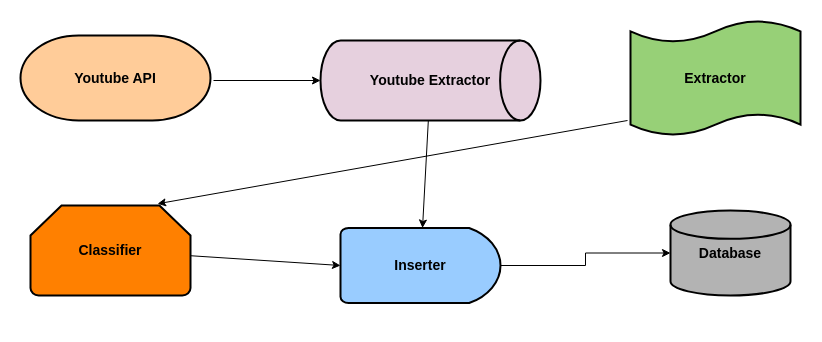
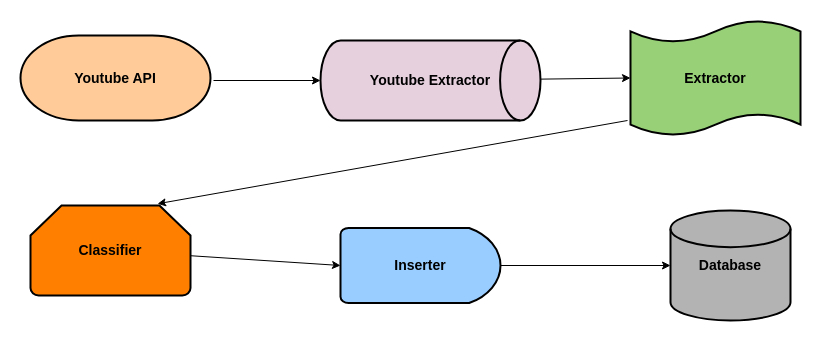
edge "Youtube Extractor" -> "Inserter": now "Youtube Extractor" -> "Extractor"
node "Database": size 120x85 -> 120x110
